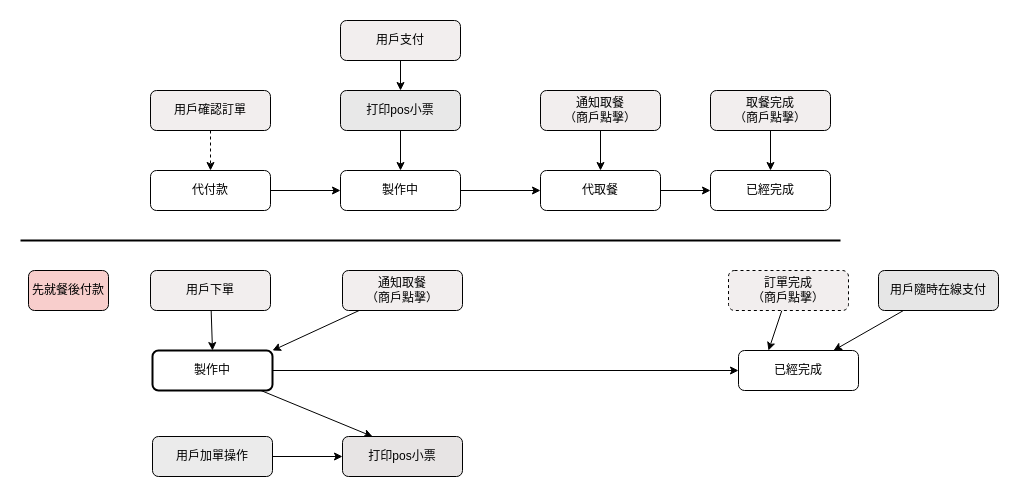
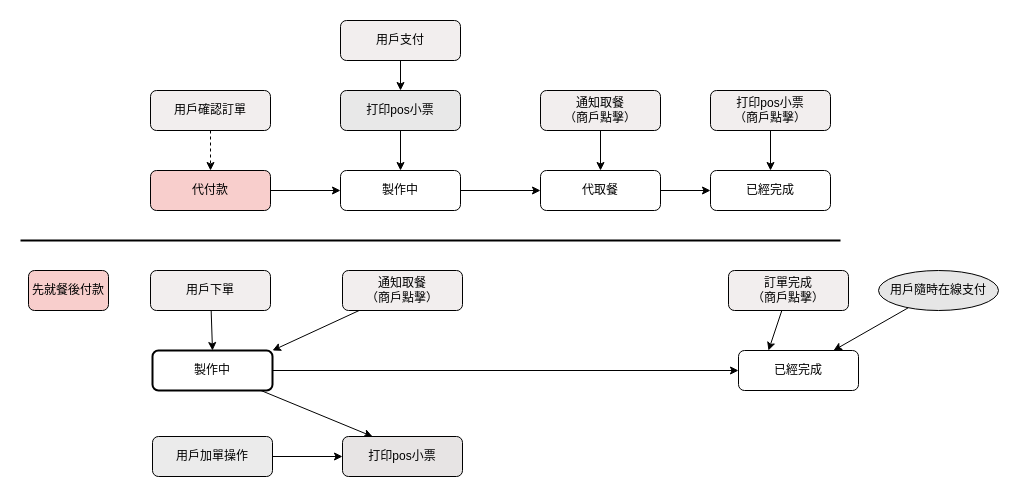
node "取餐完成（商戶點擊）": label "取餐完成（商戶點擊）" -> "打印pos小票（商戶點擊）"
node "代付款": fillcolor #ffffff -> #f8cecc
node "訂單完成（商戶點擊）": style dashed -> solid
node "用戶隨時在線支付": shape rounded rectangle -> ellipse
